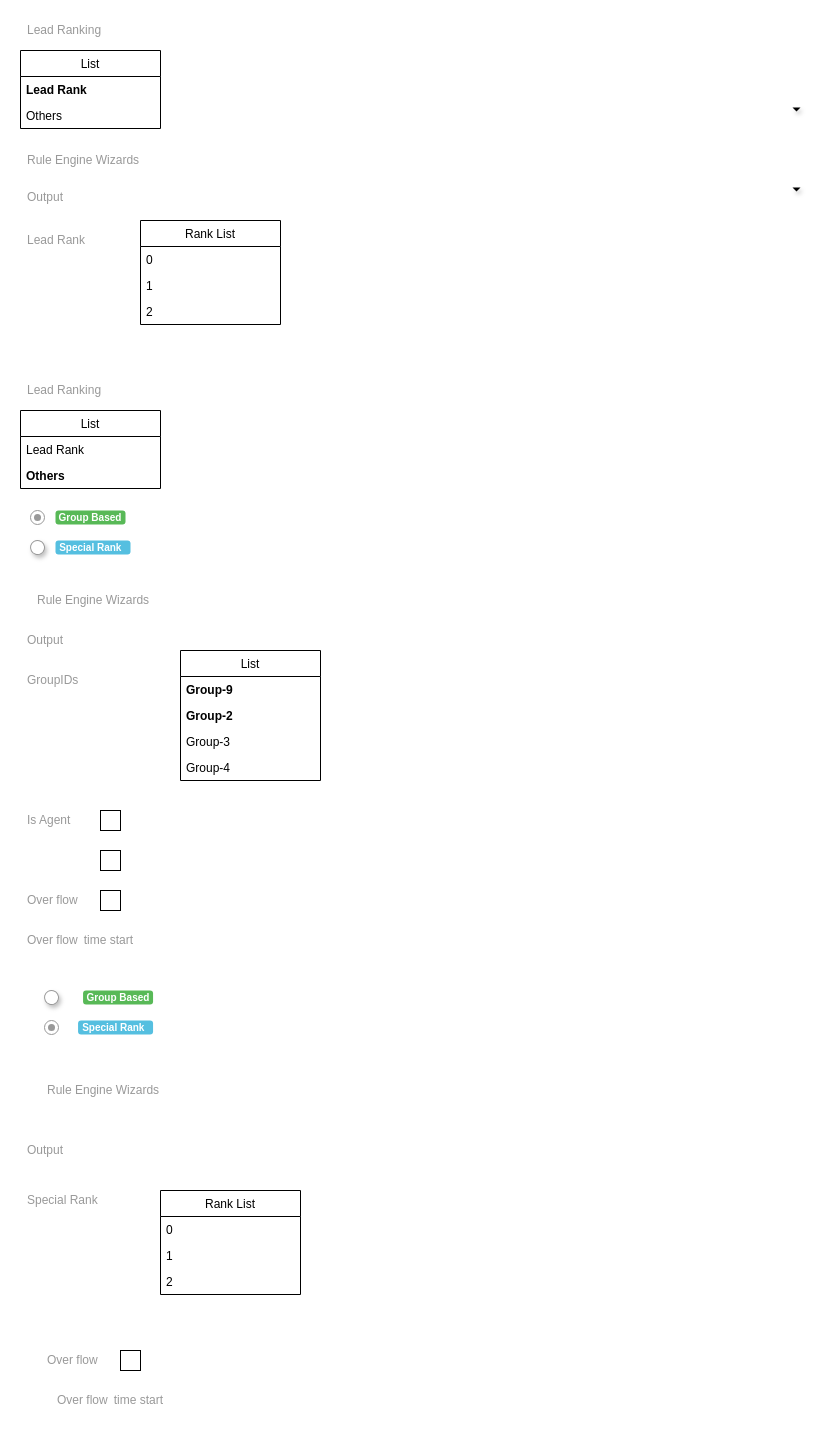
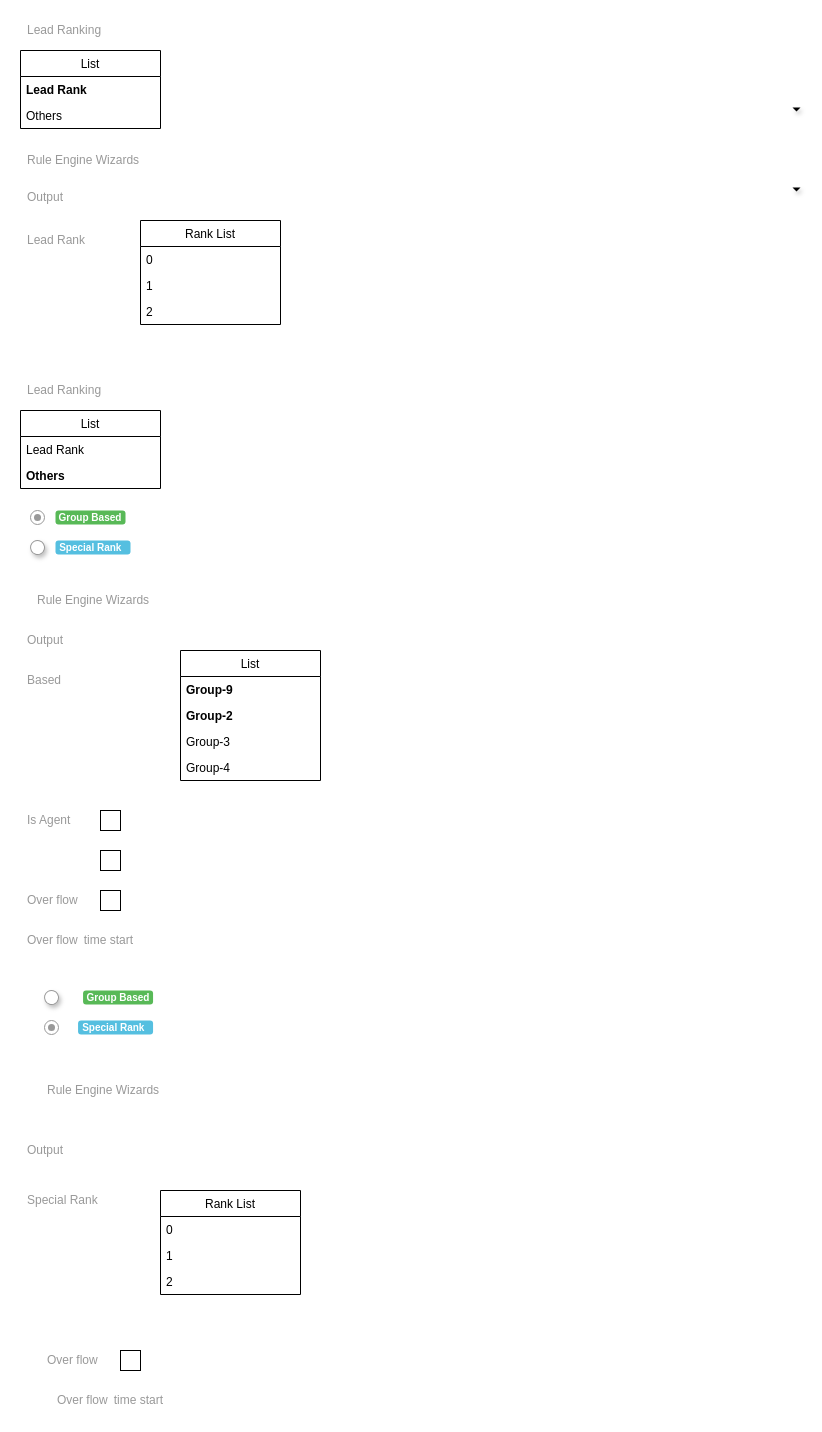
node "GroupIDs": label "GroupIDs" -> "Based"
